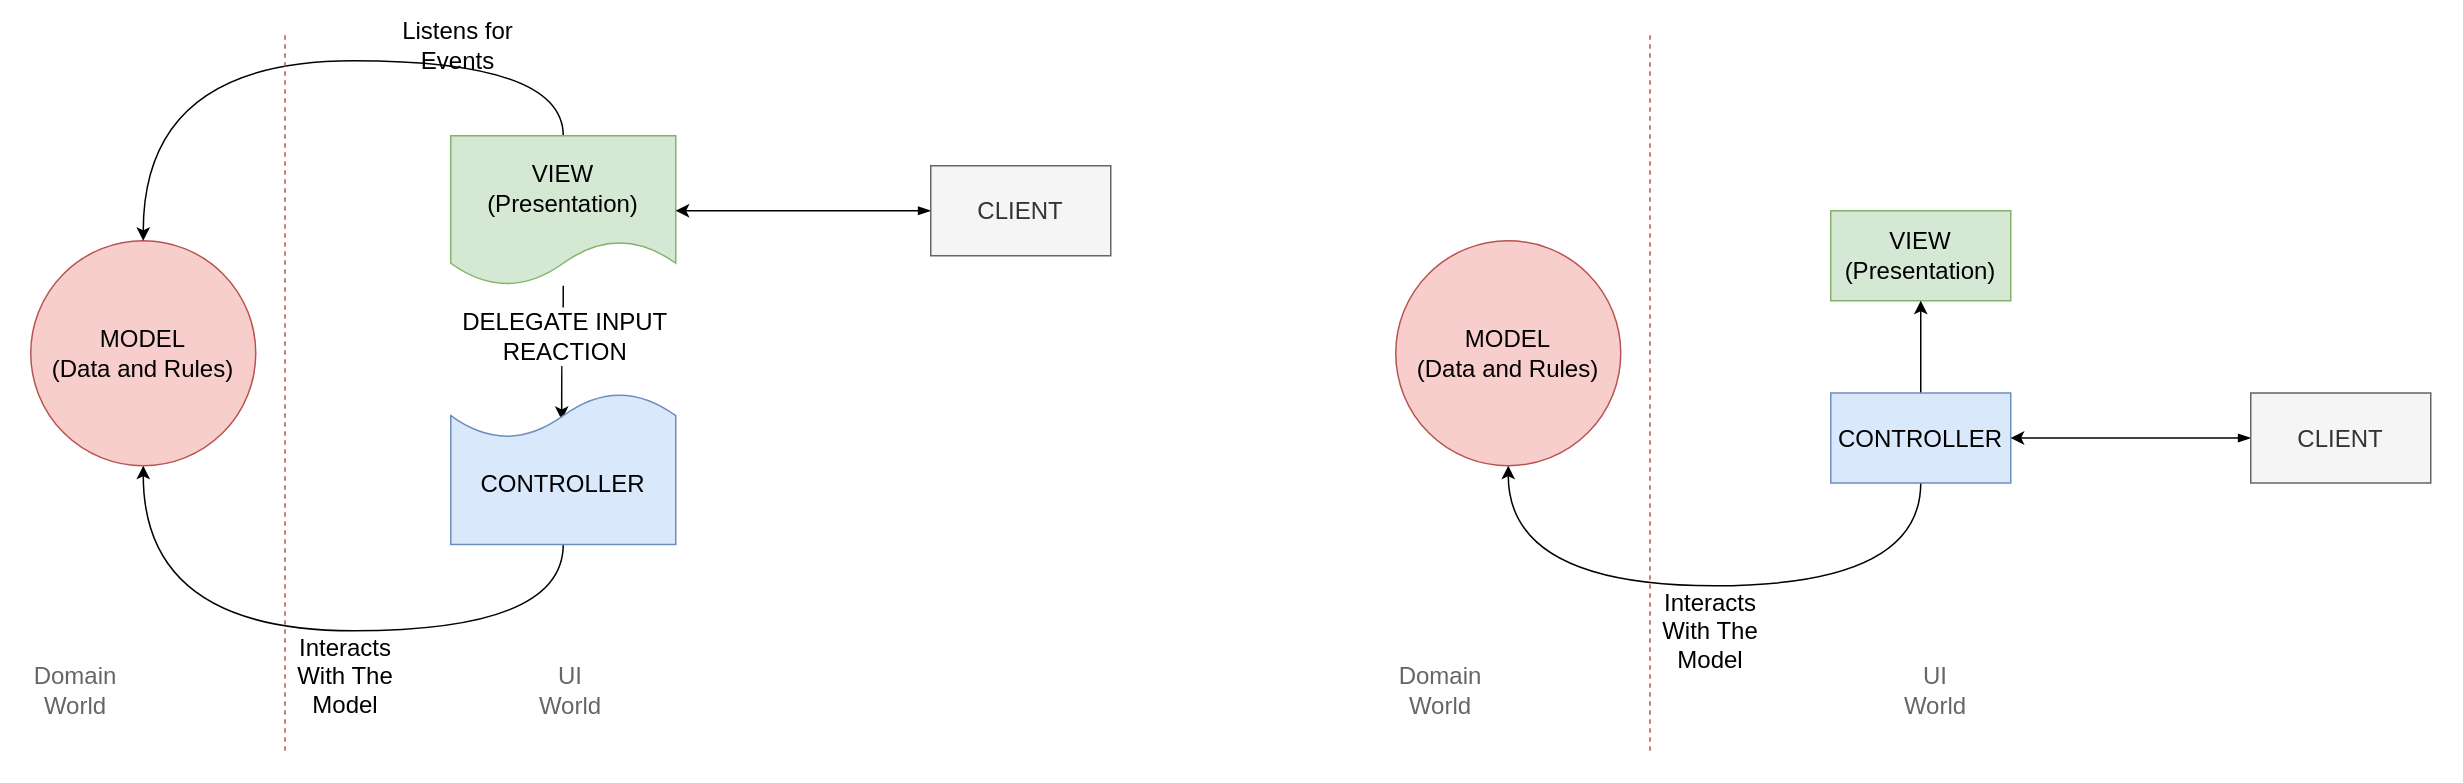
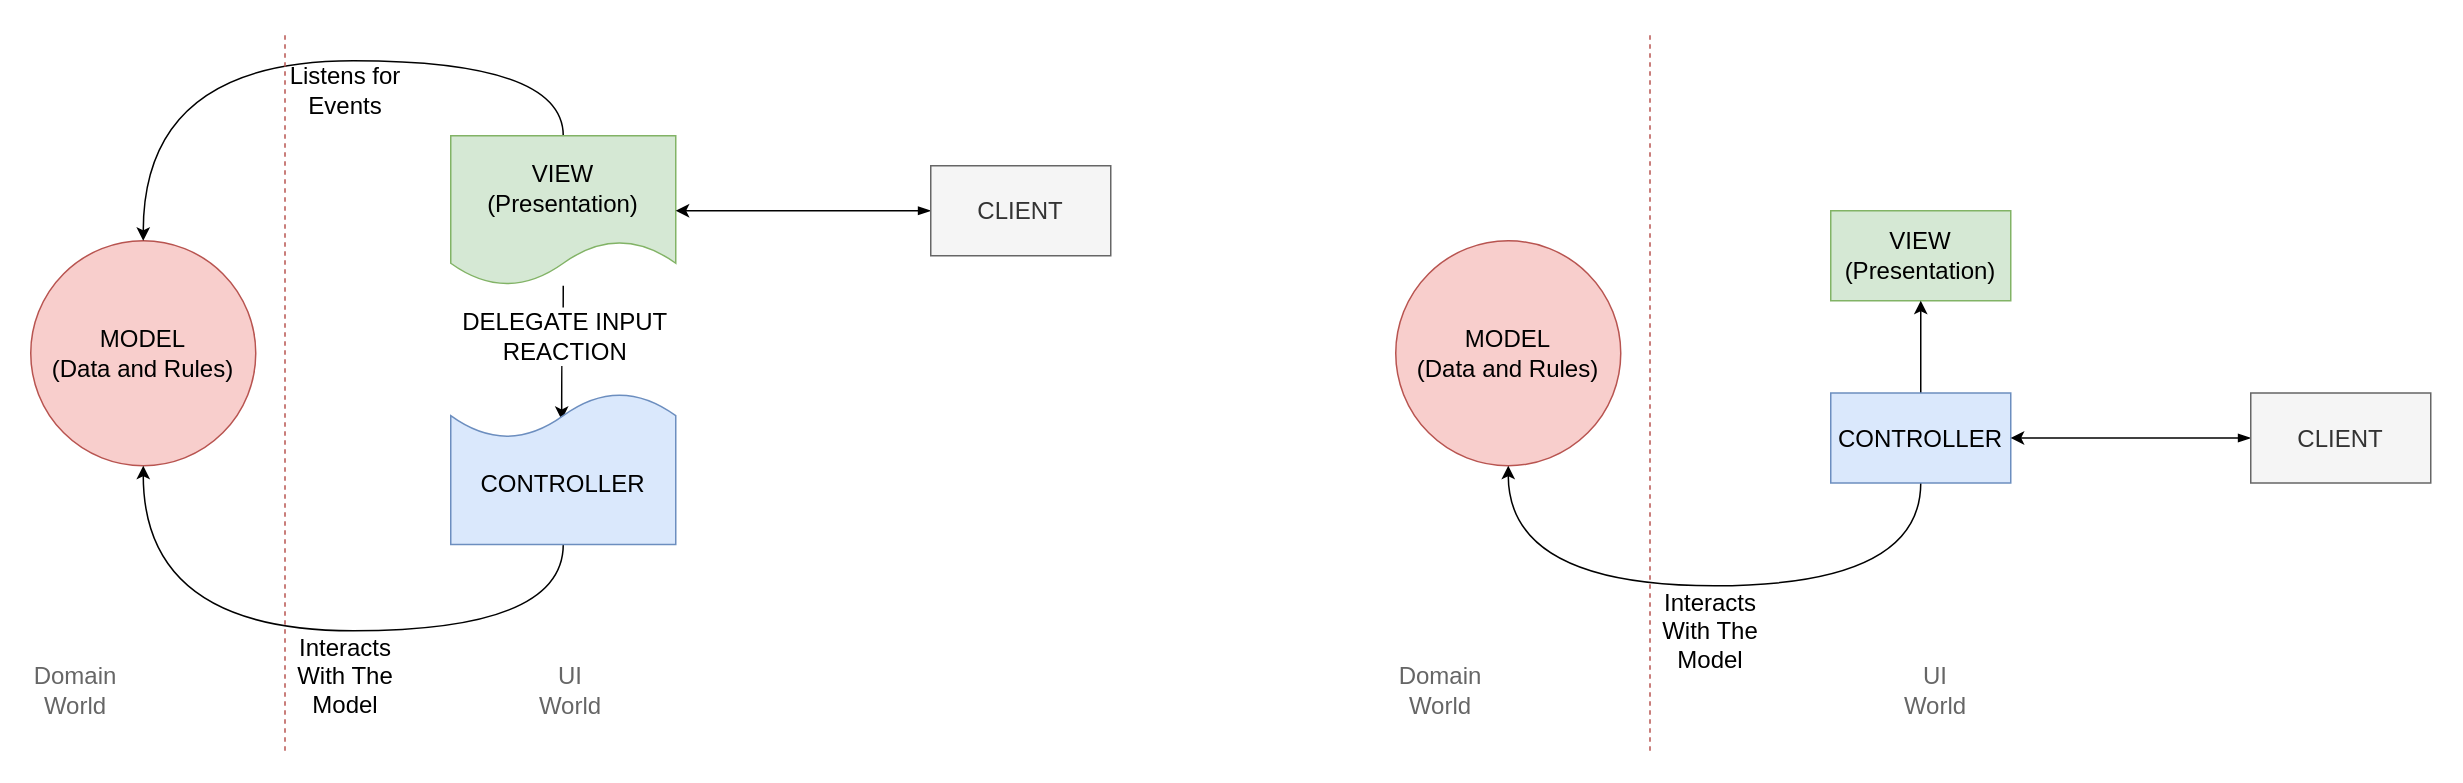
node "Listens for Events": moved (458, 46) -> (346, 91)
